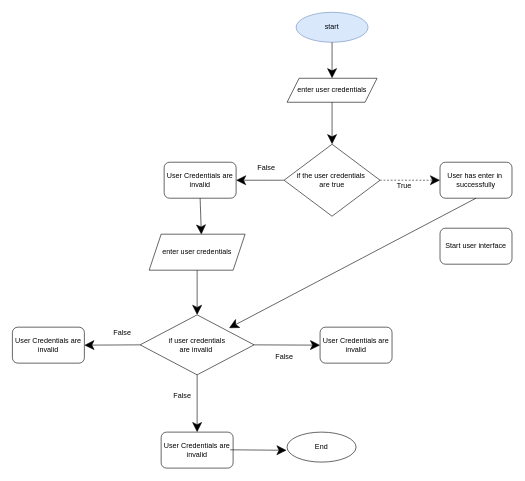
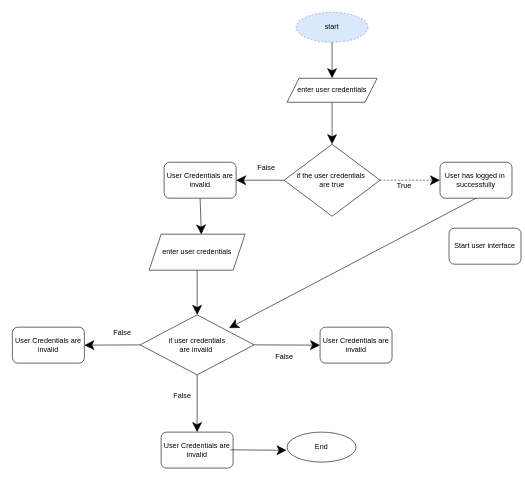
node "start": style solid -> dashed
node "User has enter in successfully": label "User has enter in successfully" -> "User has logged in successfully"
node "Start user interface": moved (476, 246) -> (485, 246)
